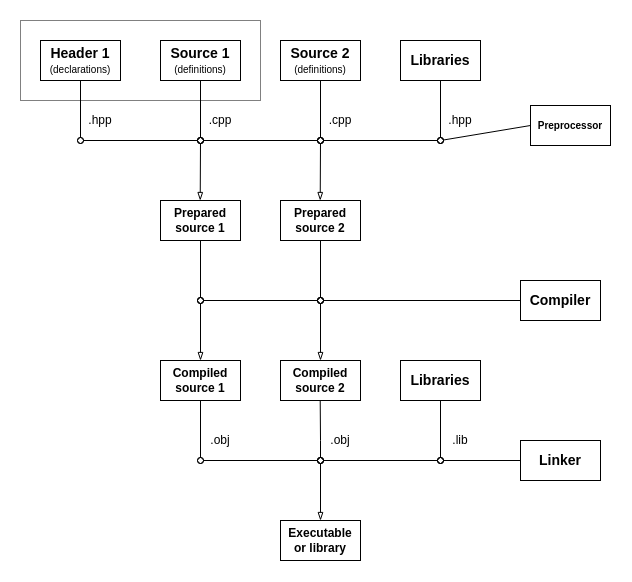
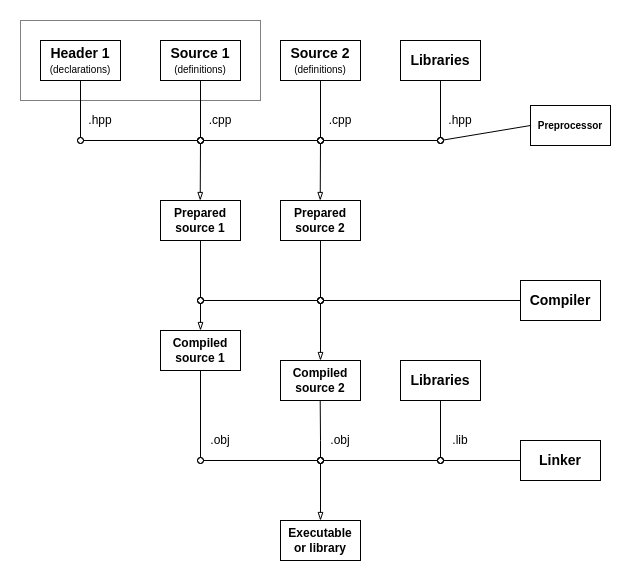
node "Compiled source 1": moved (201, 381) -> (201, 351)
